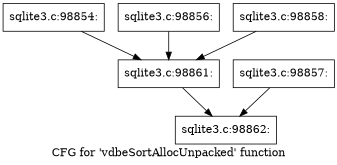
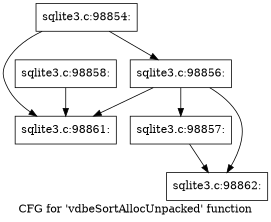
edge "sqlite3.c:98854:" -> "sqlite3.c:98856:": added
edge "sqlite3.c:98856:" -> "sqlite3.c:98857:": added
edge "sqlite3.c:98861:" -> "sqlite3.c:98862:": now "sqlite3.c:98856:" -> "sqlite3.c:98862:"
